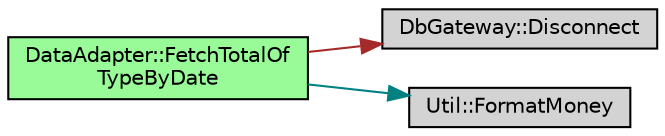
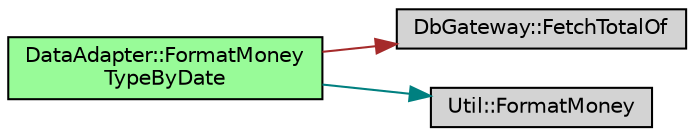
node "DbGateway::Disconnect": label "DbGateway::Disconnect" -> "DbGateway::FetchTotalOf"
node "DataAdapter::FetchTotalOf TypeByDate": label "DataAdapter::FetchTotalOf TypeByDate" -> "DataAdapter::FormatMoney TypeByDate"
